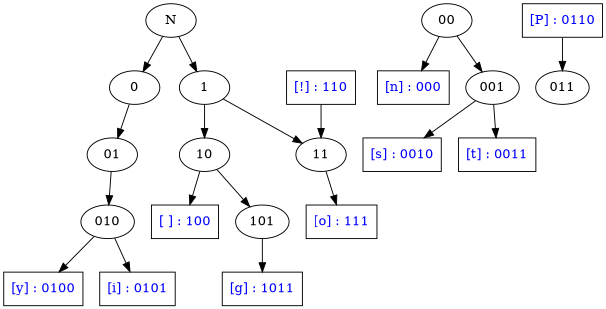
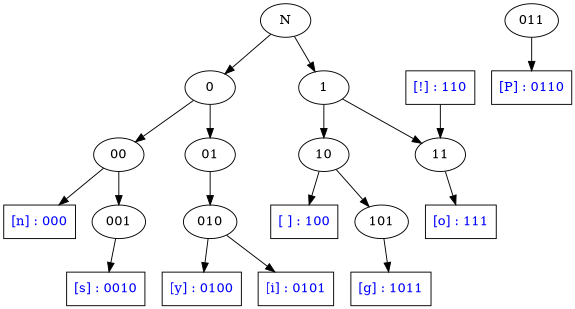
edge "[P] : 0110" -> "011": reversed
edge "0" -> "00": added
node "[t] : 0011": removed
